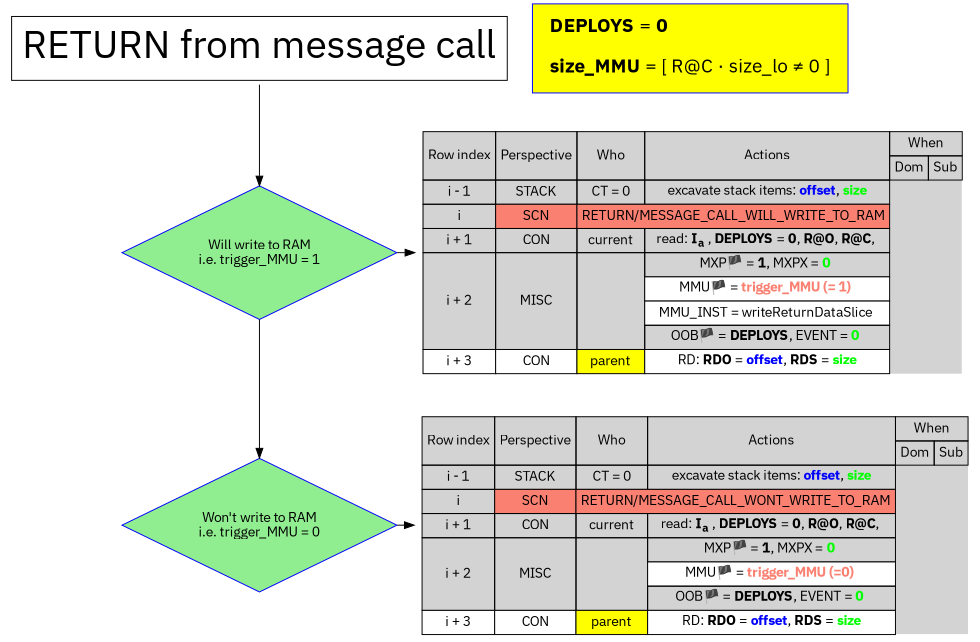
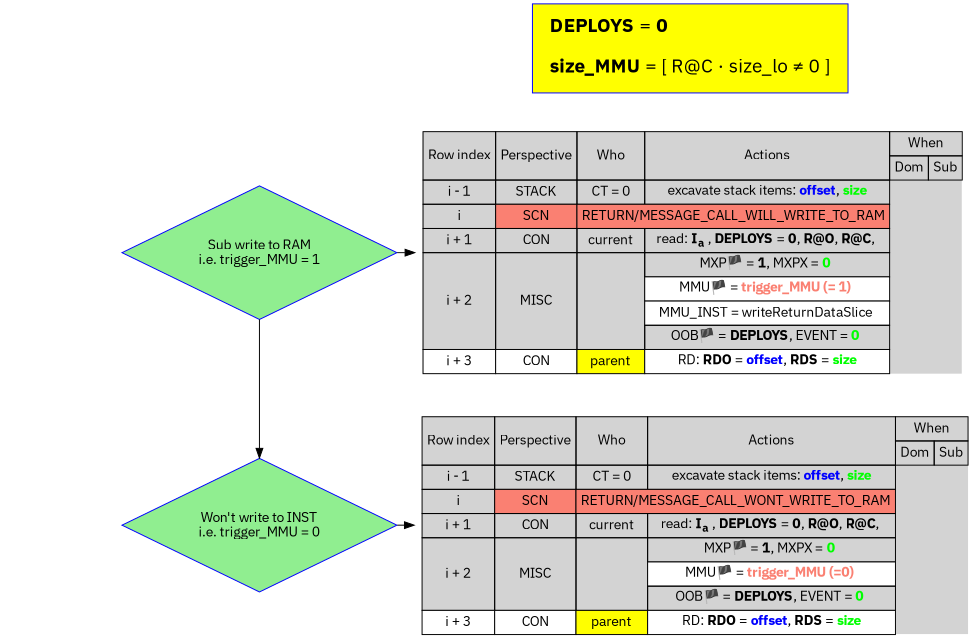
node "RETURN from message call": removed
node "Will write to RAM i.e. trigger_MMU = 1": label "Will write to RAM i.e. trigger_MMU = 1" -> "Sub write to RAM i.e. trigger_MMU = 1"
node "Won't write to RAM i.e. trigger_MMU = 0": label "Won't write to RAM i.e. trigger_MMU = 0" -> "Won't write to INST i.e. trigger_MMU = 0"
